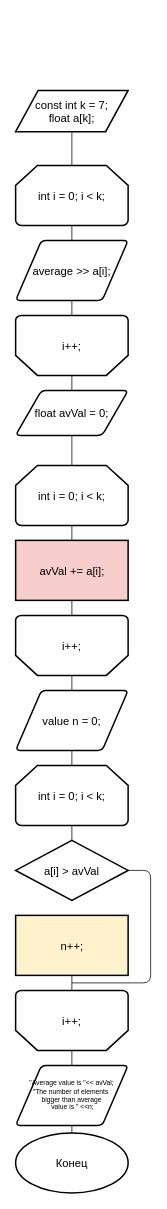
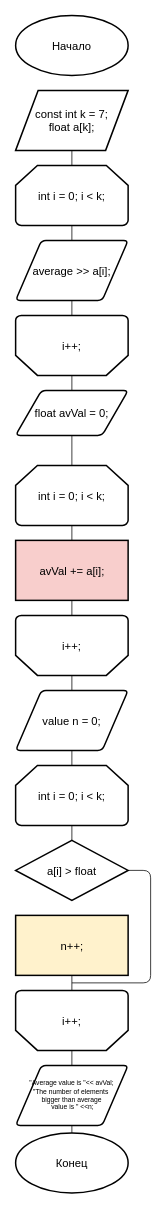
node "Начало": added
node "const int k = 7; float a[k];": size 113x41 -> 113x60
node "a[i] > avVal": label "a[i] > avVal" -> "a[i] > float"
